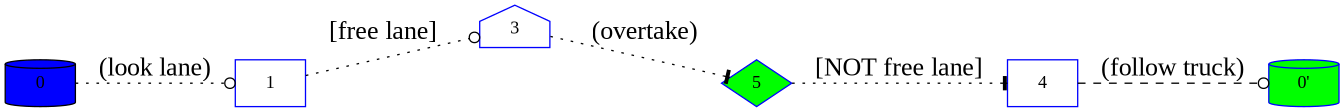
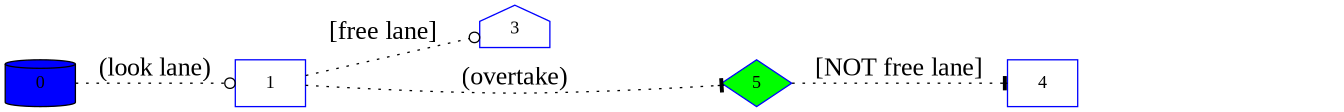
edge "3" -> "5": now "1" -> "5"
node "0'": removed
